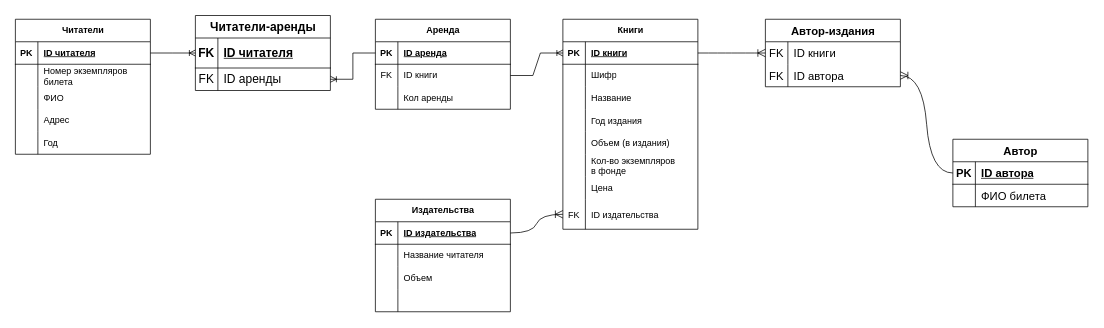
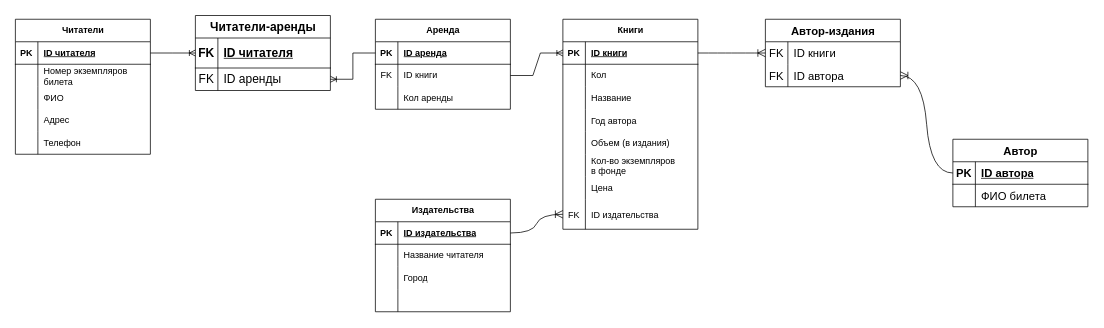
node "Шифр": label "Шифр" -> "Кол"
node "Год издания": label "Год издания" -> "Год автора"
node "Год": label "Год" -> "Телефон"
node "Объем": label "Объем" -> "Город"
